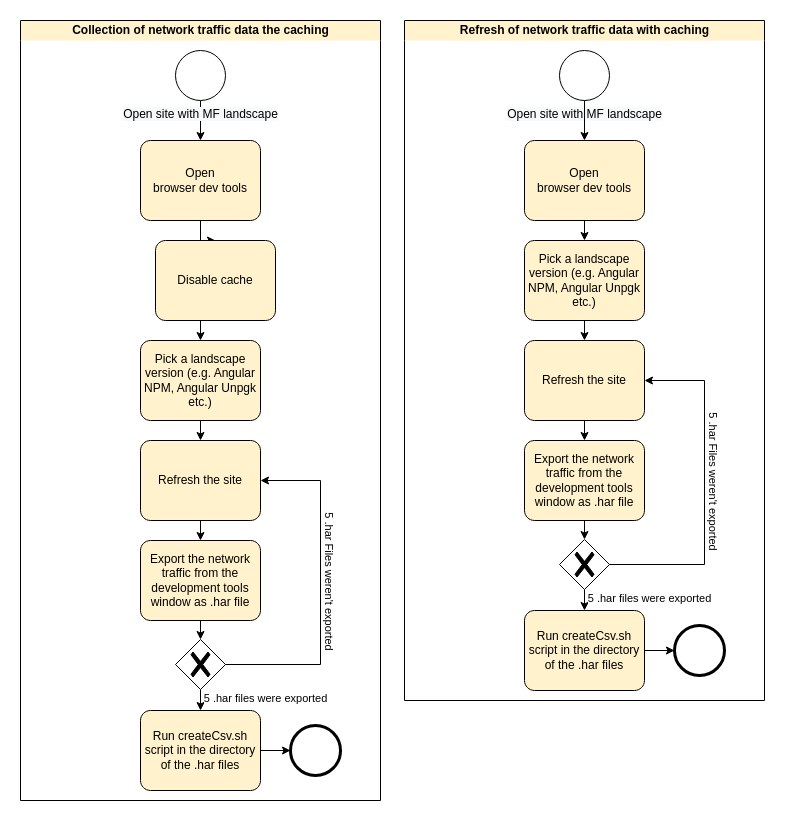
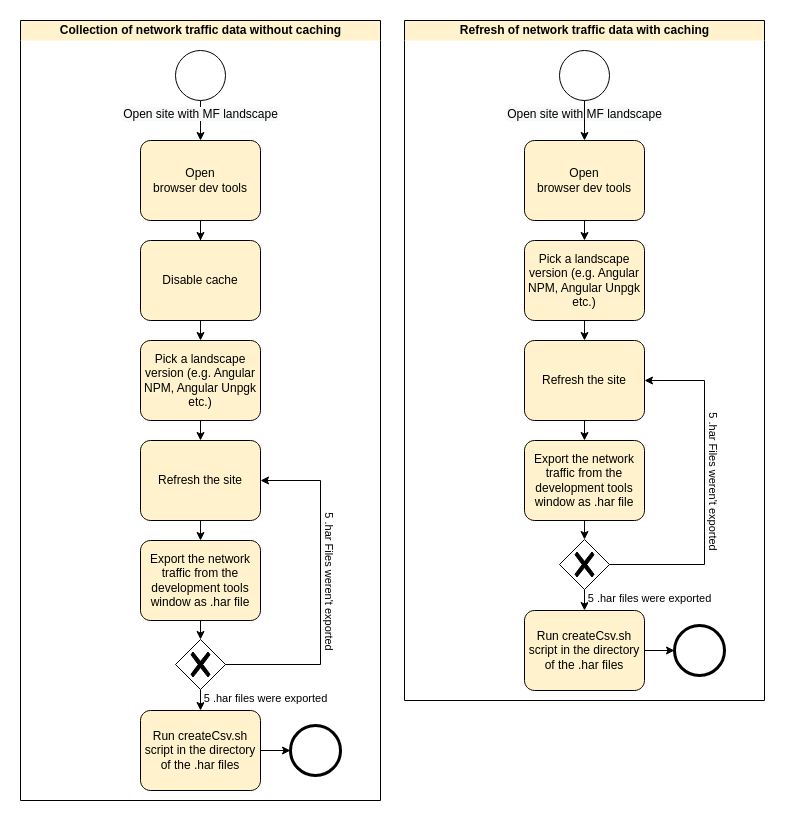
node "Collection of network traffic data the caching": label "Collection of network traffic data the caching" -> "Collection of network traffic data without caching"
node "Disable cache": moved (216, 281) -> (201, 281)
